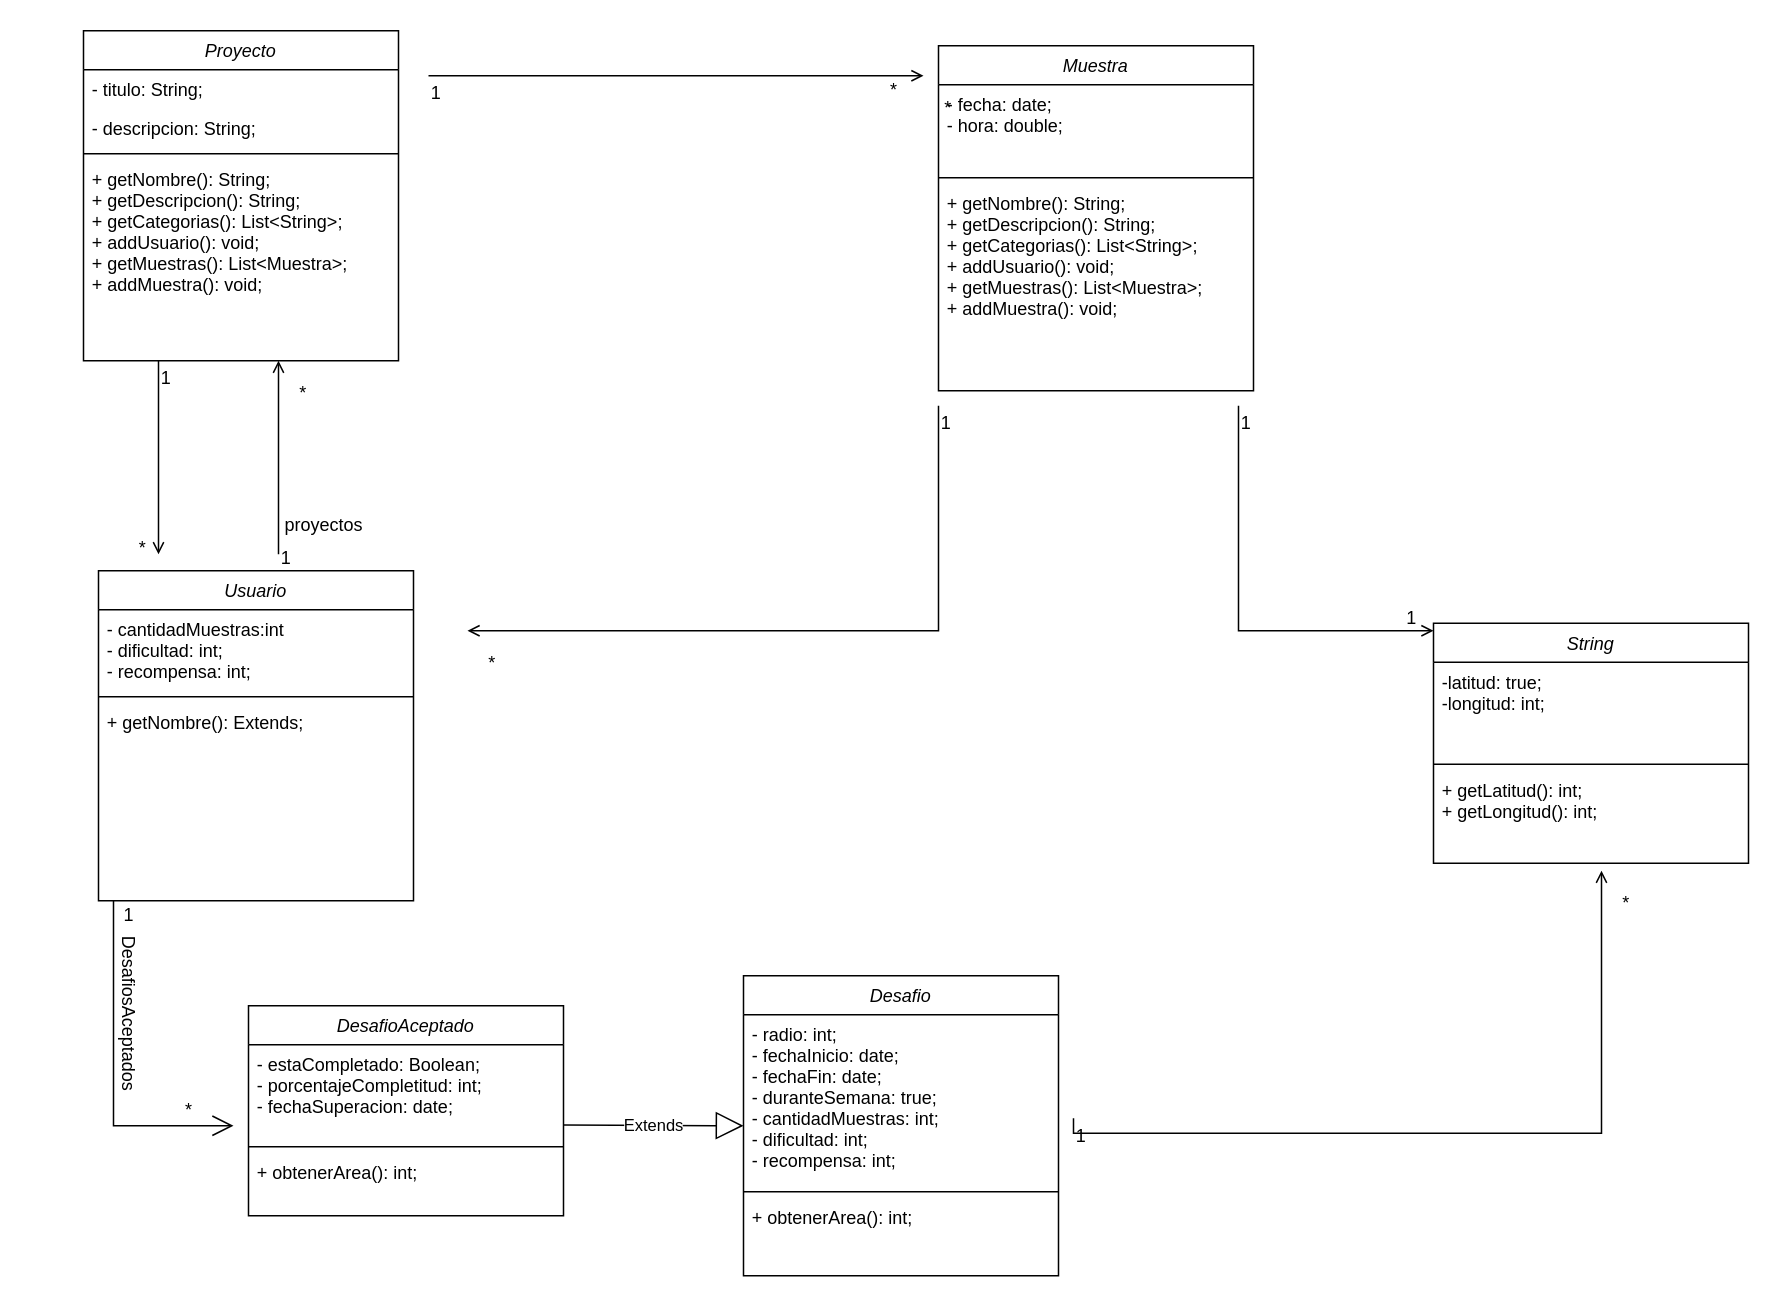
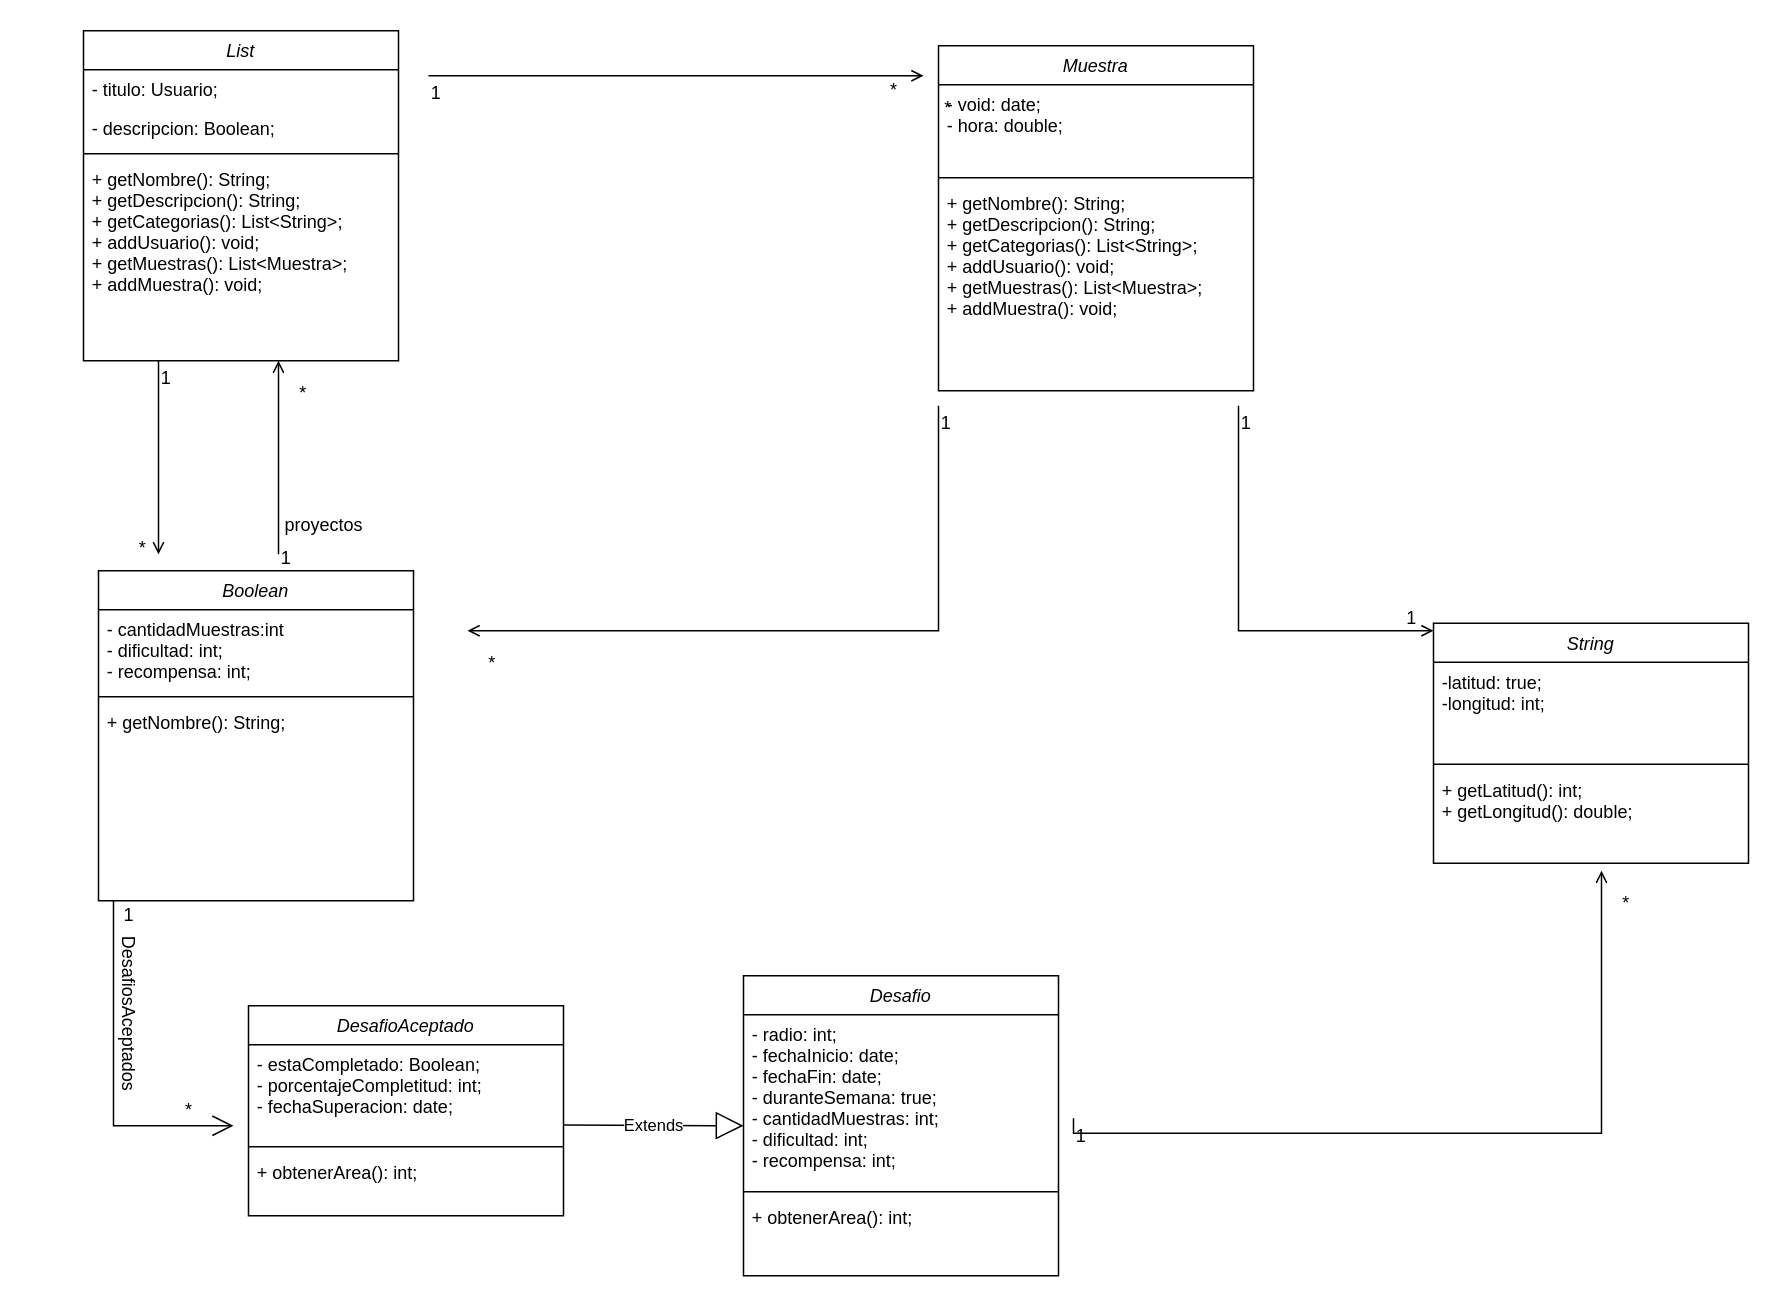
node "Proyecto": label "Proyecto" -> "List"
node "- titulo: String;": label "- titulo: String;" -> "- titulo: Usuario;"
node "- fecha: date; - hora: double;": label "- fecha: date; - hora: double;" -> "- void: date; - hora: double;"
node "- descripcion: String;": label "- descripcion: String;" -> "- descripcion: Boolean;"
node "Usuario": label "Usuario" -> "Boolean"
node "+ getNombre(): Extends;": label "+ getNombre(): Extends;" -> "+ getNombre(): String;"
node "+ getLatitud(): int; + getLongitud(): int;": label "+ getLatitud(): int; + getLongitud(): int;" -> "+ getLatitud(): int; + getLongitud(): double;"
